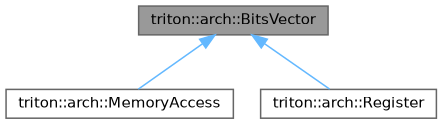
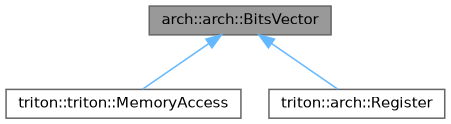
node "triton::arch::BitsVector": label "triton::arch::BitsVector" -> "arch::arch::BitsVector"
node "triton::arch::MemoryAccess": label "triton::arch::MemoryAccess" -> "triton::triton::MemoryAccess"
